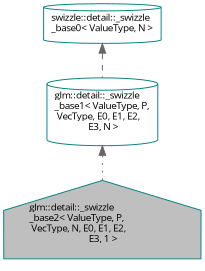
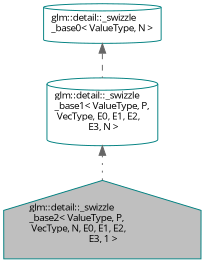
node "swizzle::detail::_swizzle _base0< ValueType, N >": label "swizzle::detail::_swizzle _base0< ValueType, N >" -> "glm::detail::_swizzle _base0< ValueType, N >"
